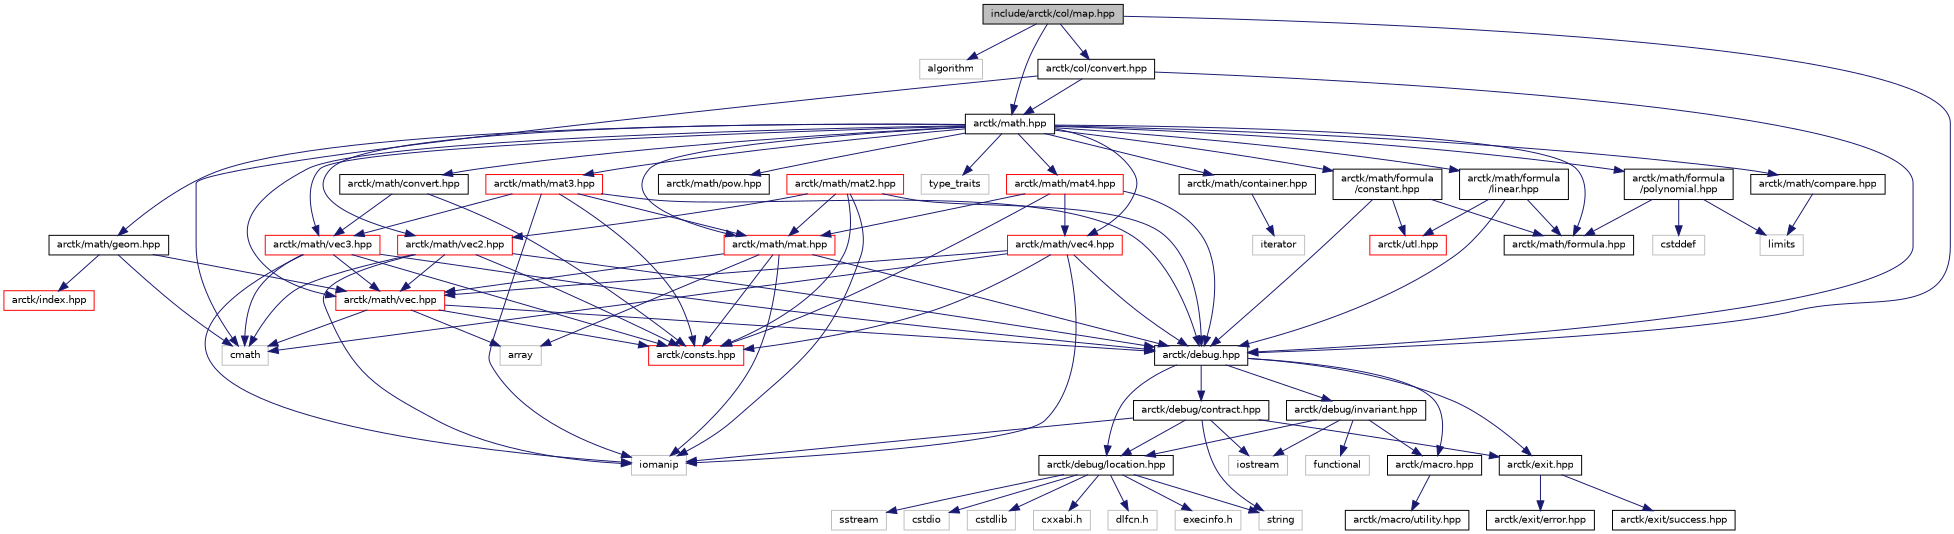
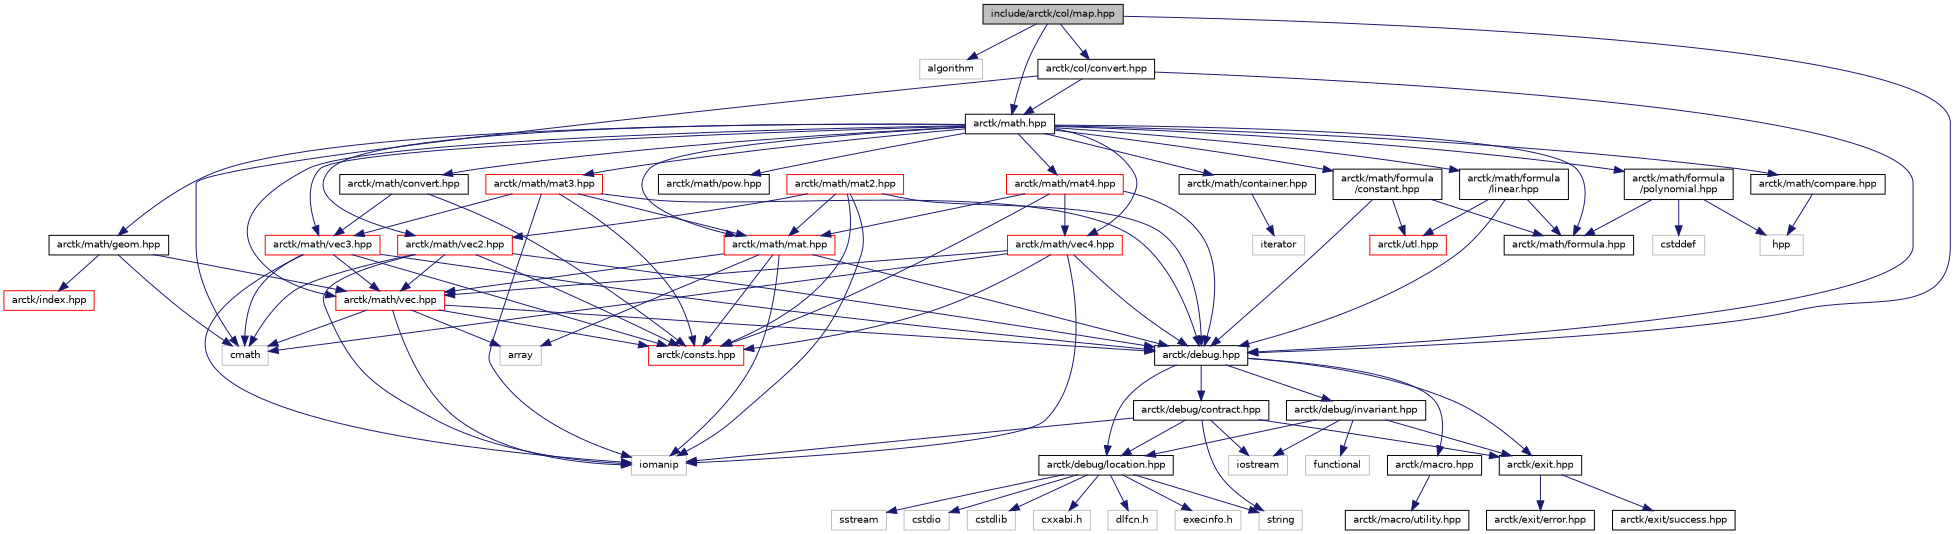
node "type_traits": removed
node "limits": label "limits" -> "hpp"
edge "arctk/math/vec.hpp" -> "iomanip": added
edge "arctk/debug/invariant.hpp" -> "arctk/macro.hpp": now "arctk/debug/invariant.hpp" -> "arctk/exit.hpp"
